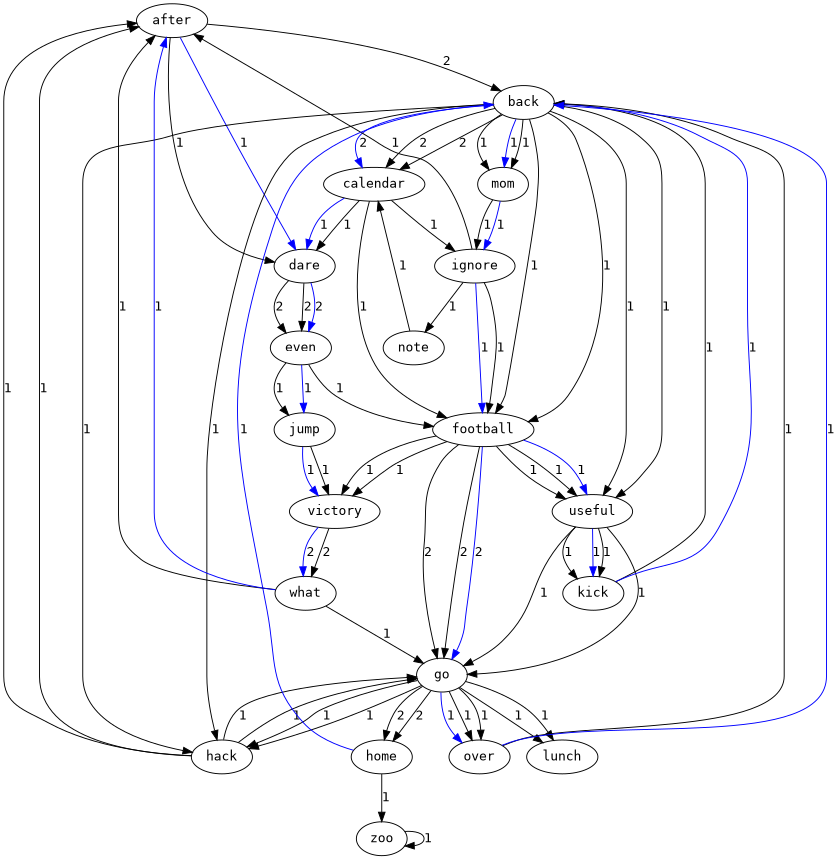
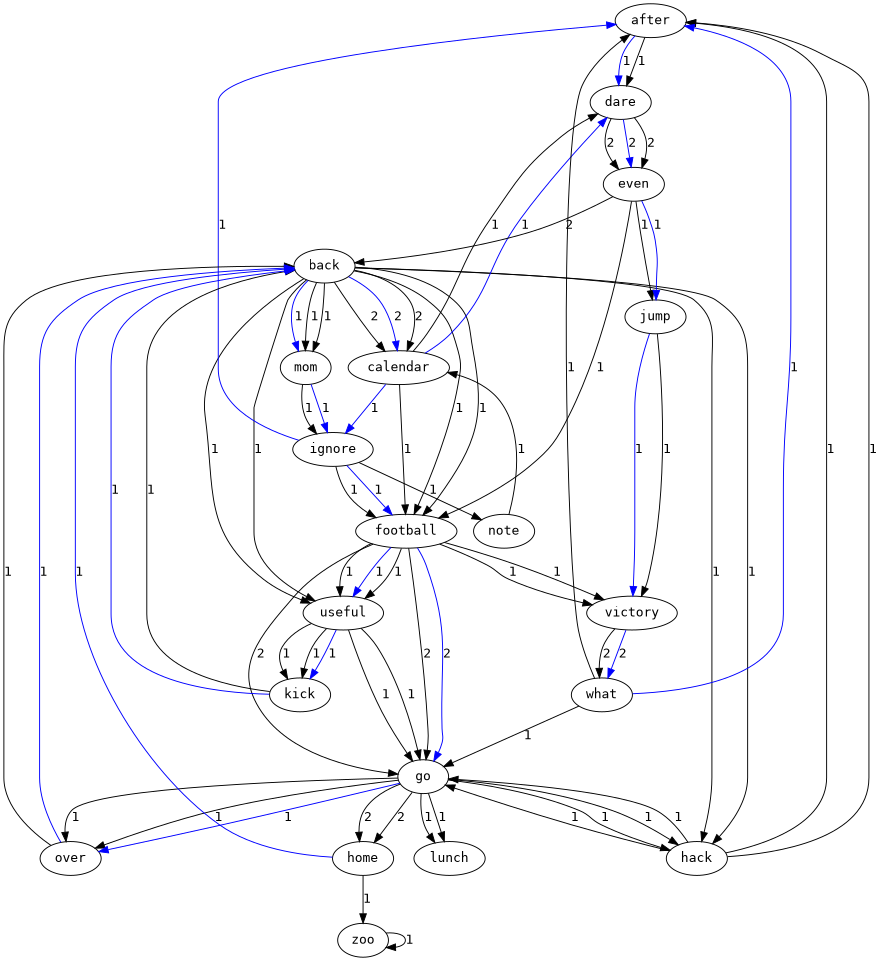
edge "after" -> "back": now "even" -> "back"
edge "ignore" -> "after": color black -> blue
edge "calendar" -> "ignore": color black -> blue
